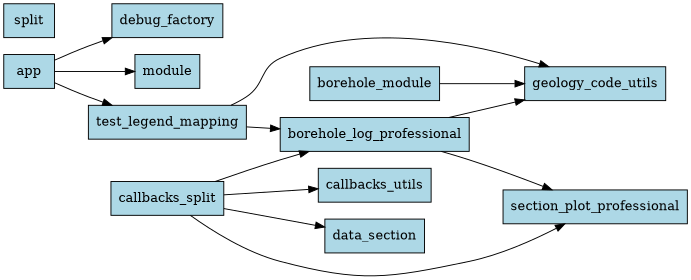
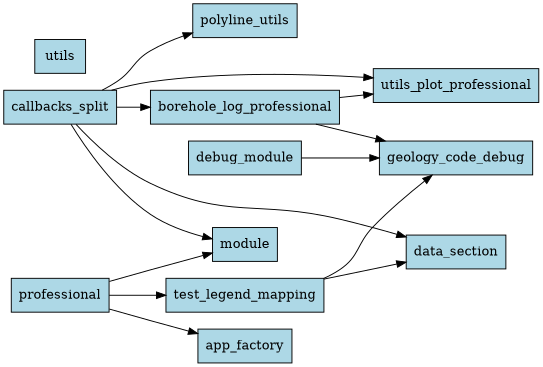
node "split": label "split" -> "utils"
node "debug_factory": label "debug_factory" -> "app_factory"
node "app": label "app" -> "professional"
node "borehole_module": label "borehole_module" -> "debug_module"
node "geology_code_utils": label "geology_code_utils" -> "geology_code_debug"
edge "test_legend_mapping" -> "borehole_log_professional": now "test_legend_mapping" -> "data_section"
node "callbacks_utils": label "callbacks_utils" -> "polyline_utils"
edge "callbacks_split" -> "module": added
node "section_plot_professional": label "section_plot_professional" -> "utils_plot_professional"
